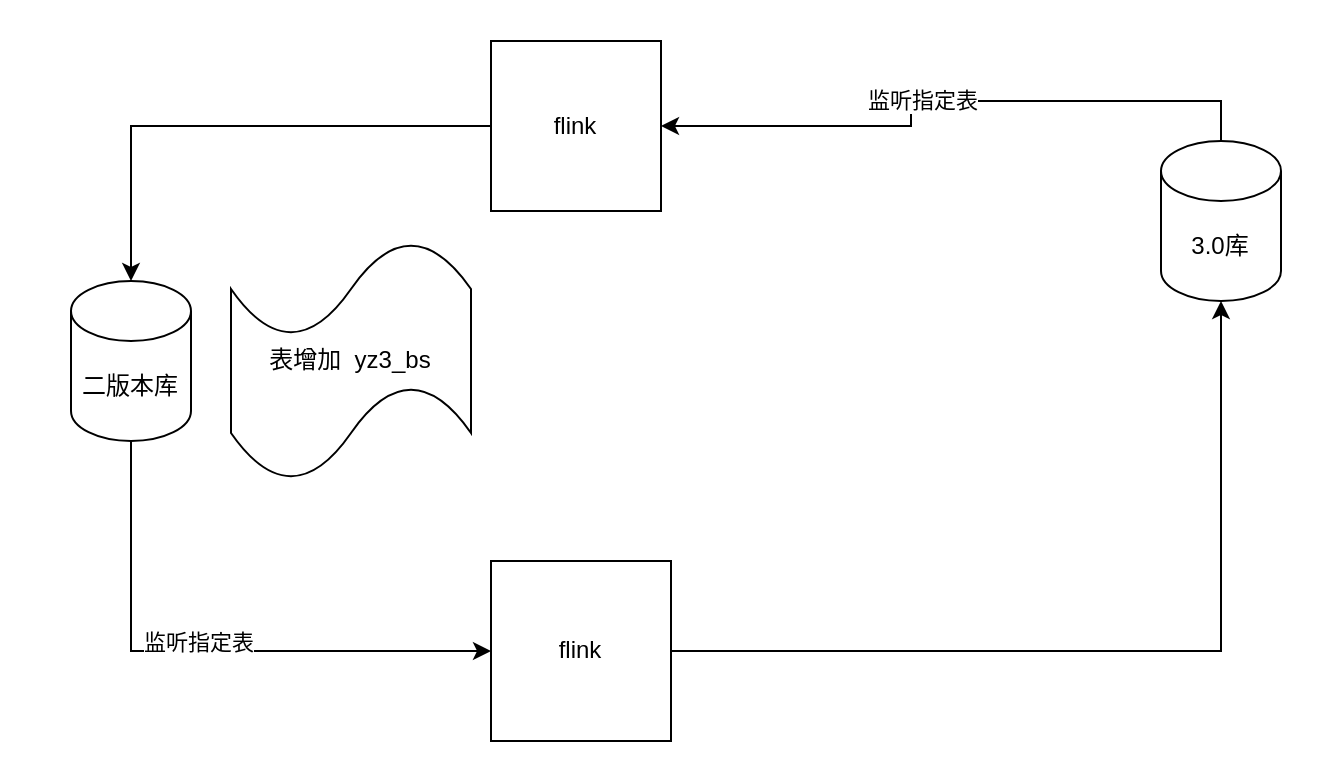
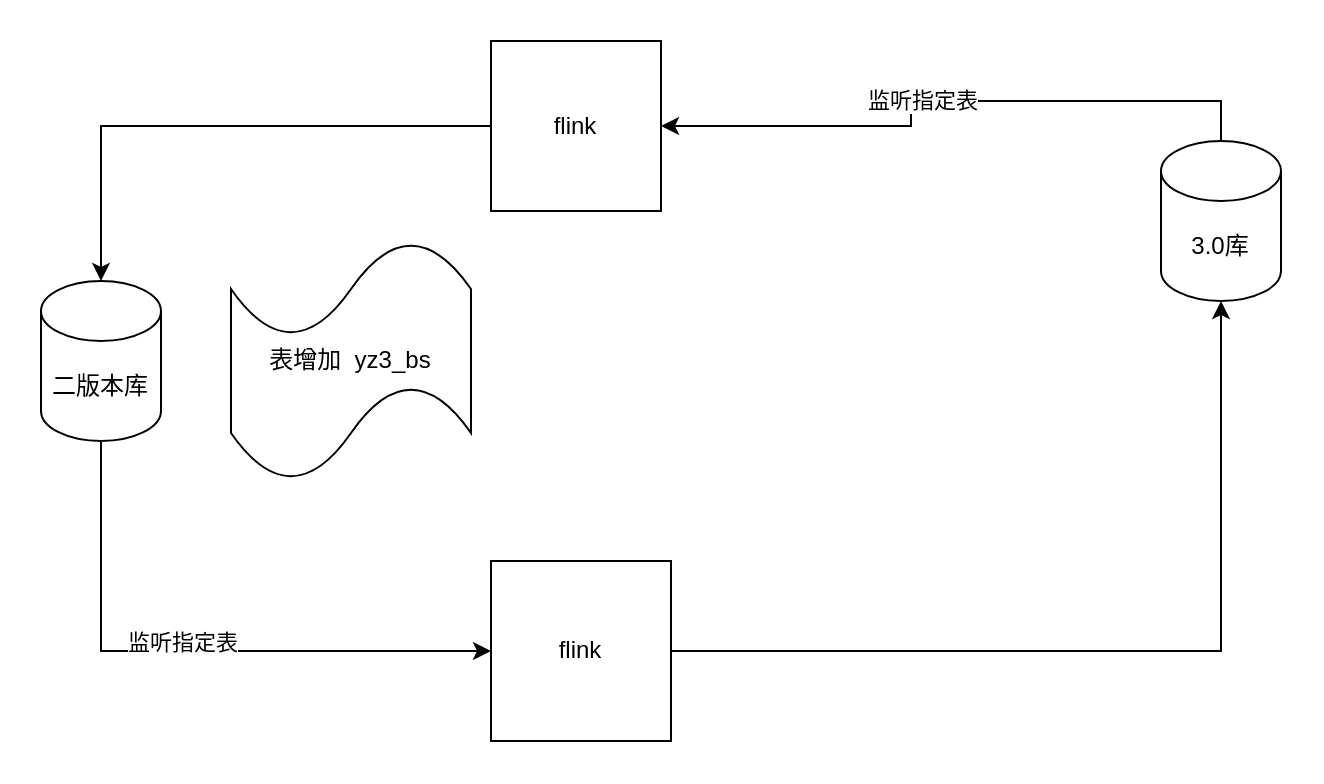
node "二版本库": moved (131, 361) -> (101, 361)
